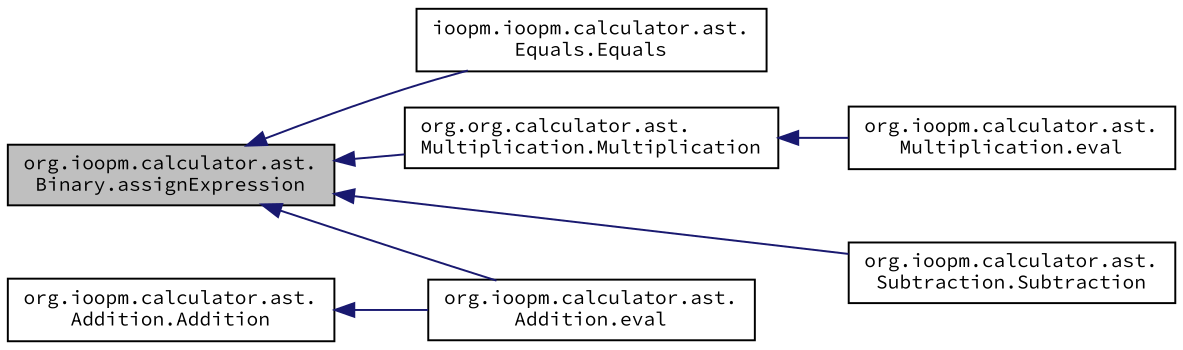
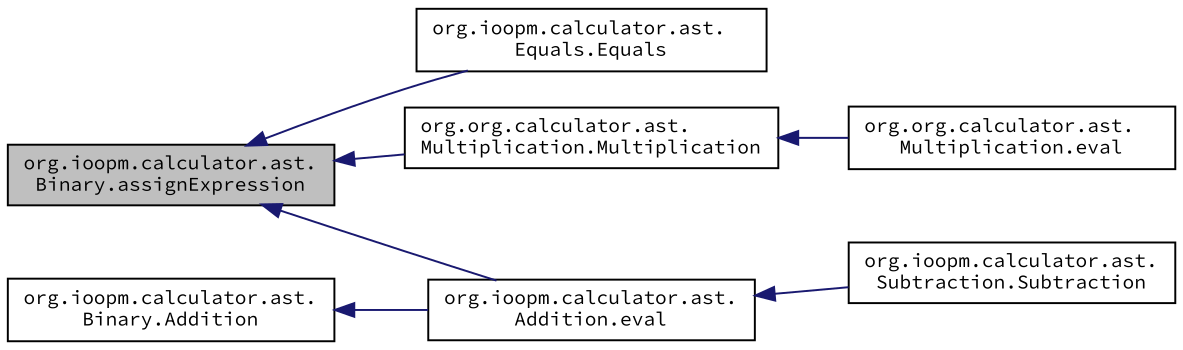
node "ioopm.ioopm.calculator.ast. Equals.Equals": label "ioopm.ioopm.calculator.ast. Equals.Equals" -> "org.ioopm.calculator.ast. Equals.Equals"
node "org.ioopm.calculator.ast. Multiplication.eval": label "org.ioopm.calculator.ast. Multiplication.eval" -> "org.org.calculator.ast. Multiplication.eval"
edge "org.ioopm.calculator.ast. Subtraction.Subtraction" -> "org.ioopm.calculator.ast. Binary.assignExpression": now "org.ioopm.calculator.ast. Subtraction.Subtraction" -> "org.ioopm.calculator.ast. Addition.eval"
node "org.ioopm.calculator.ast. Addition.Addition": label "org.ioopm.calculator.ast. Addition.Addition" -> "org.ioopm.calculator.ast. Binary.Addition"
